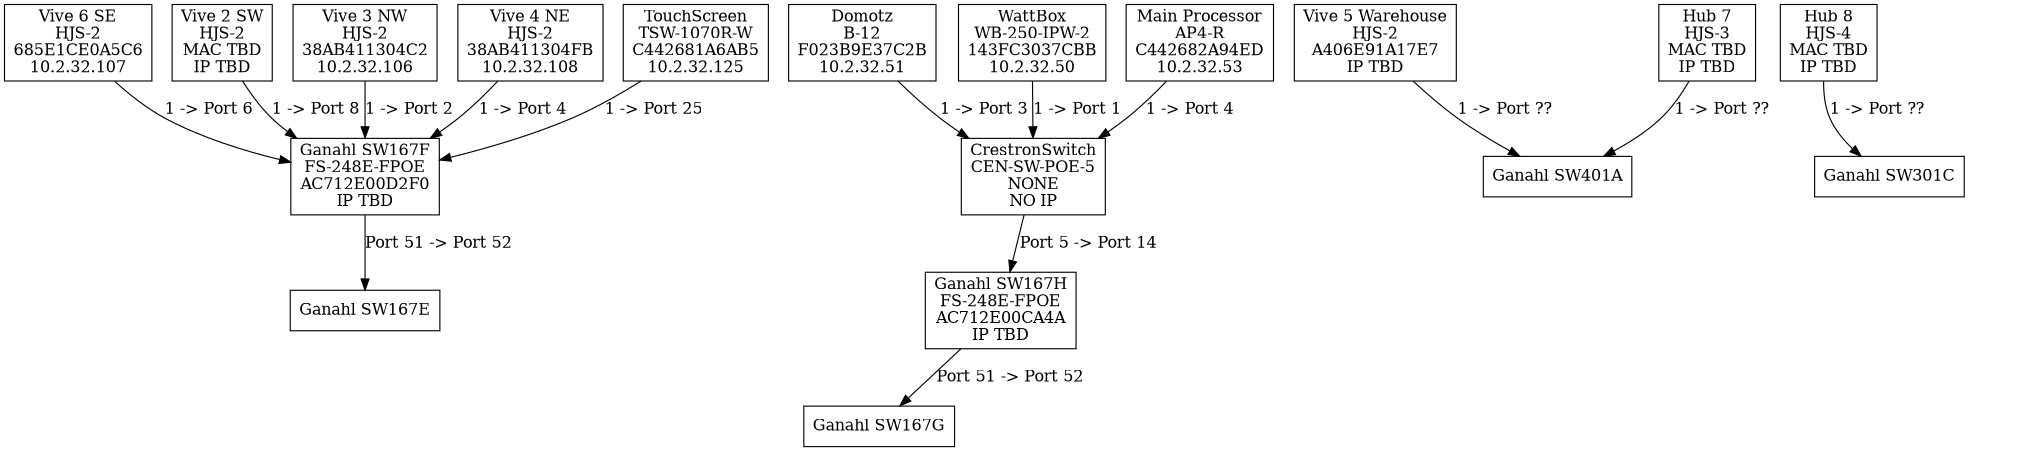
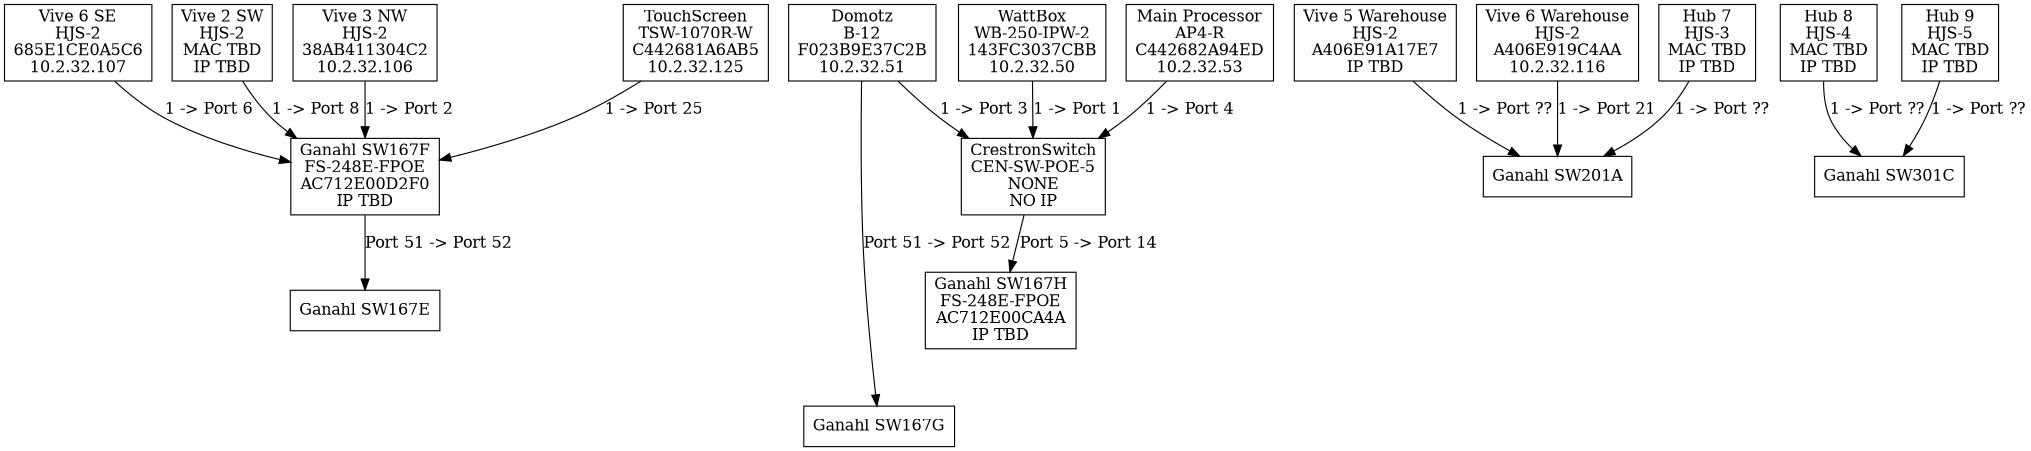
node "Vive 4 NE HJS-2 38AB411304FB 10.2.32.108": removed
node "Vive 6 Warehouse HJS-2 A406E919C4AA 10.2.32.116": added
node "Hub 9 HJS-5 MAC TBD IP TBD": added
node "Ganahl SW401A": label "Ganahl SW401A" -> "Ganahl SW201A"
edge "Ganahl SW167H FS-248E-FPOE AC712E00CA4A IP TBD" -> "Ganahl SW167G": now "Domotz B-12 F023B9E37C2B 10.2.32.51" -> "Ganahl SW167G"
